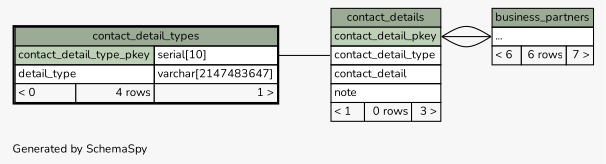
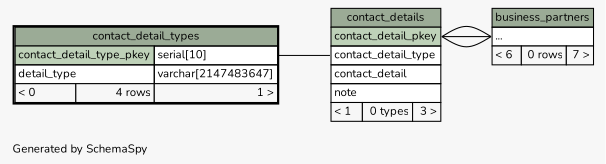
node "business_partners": text "6 rows" -> "0 rows"
node "contact_details": text "0 rows" -> "0 types"
